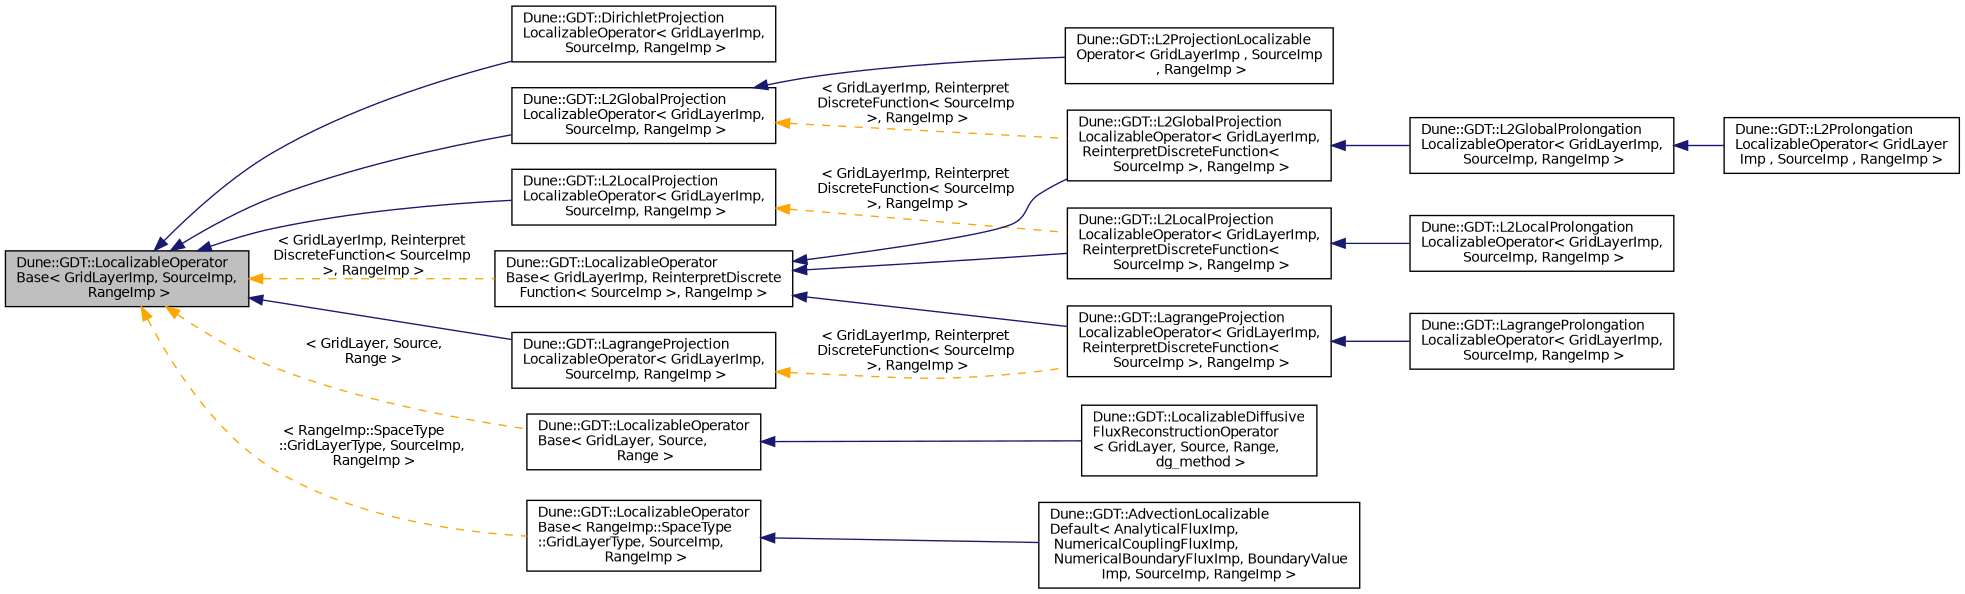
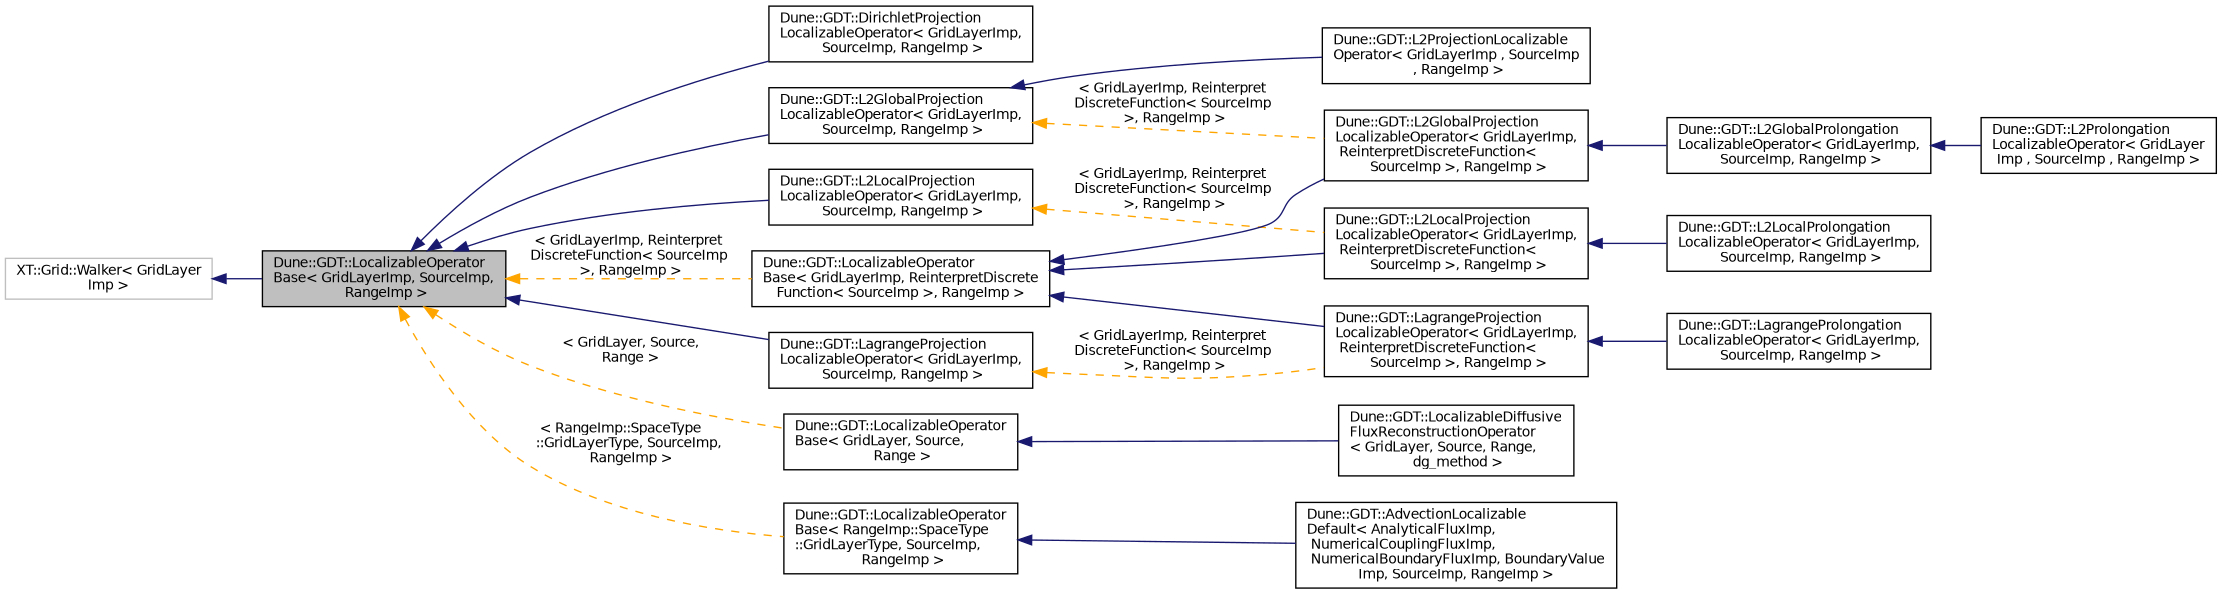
node "XT::Grid::Walker< GridLayer Imp >": added
